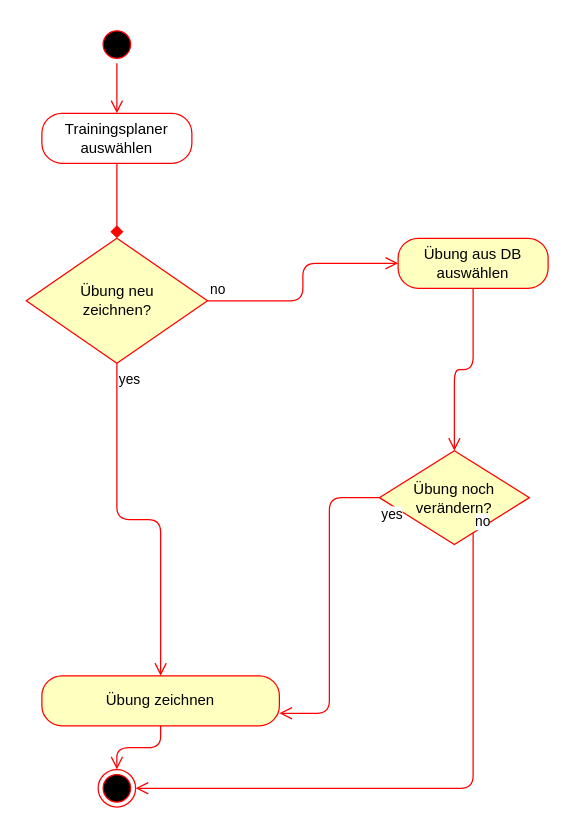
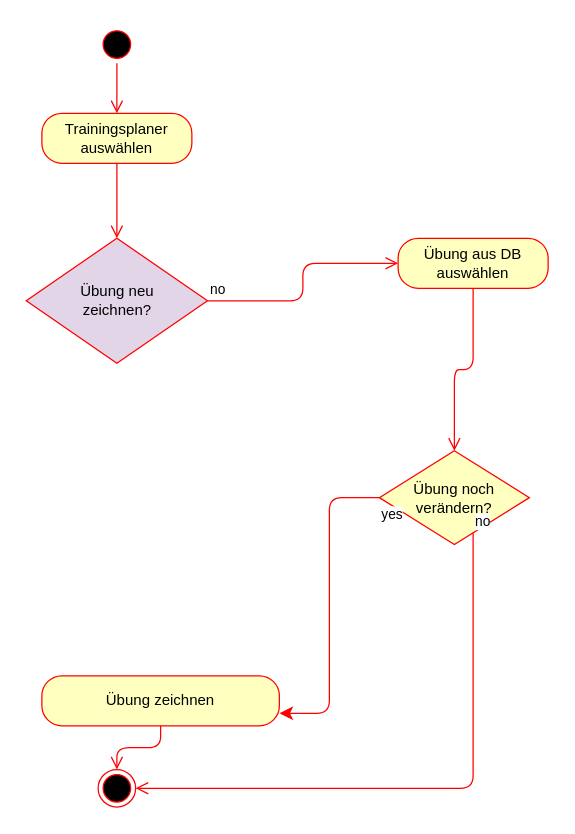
node "Trainingsplaner auswählen": fillcolor #ffffff -> #ffffc0
edge "Trainingsplaner auswählen" -> "Übung neu zeichnen?": arrowhead diamond -> open
node "Übung neu zeichnen?": fillcolor #ffffc0 -> #e1d5e7
edge "Übung neu zeichnen?" -> "Übung zeichnen": removed, label "yes"
edge "Übung noch verändern?" -> "Übung zeichnen": arrowhead open -> classic
